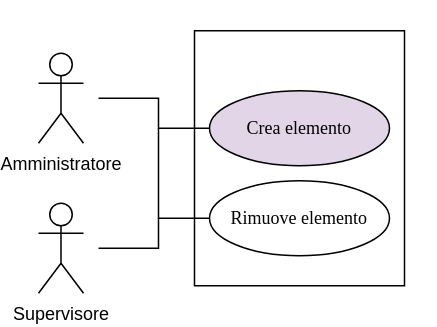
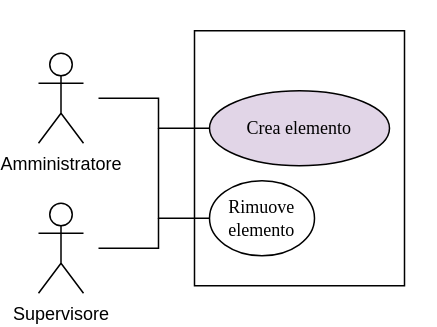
node "Rimuove elemento": size 180x75 -> 105x75
